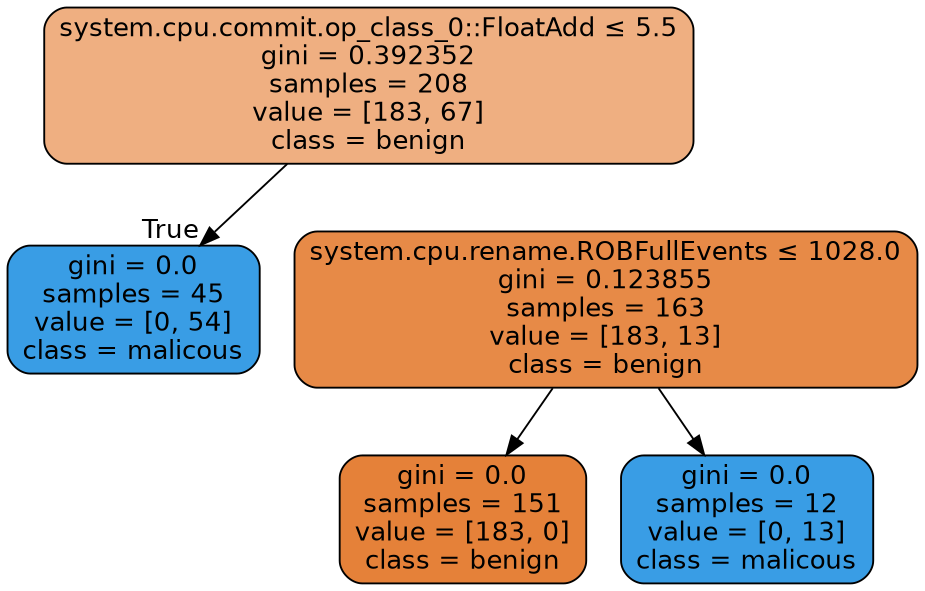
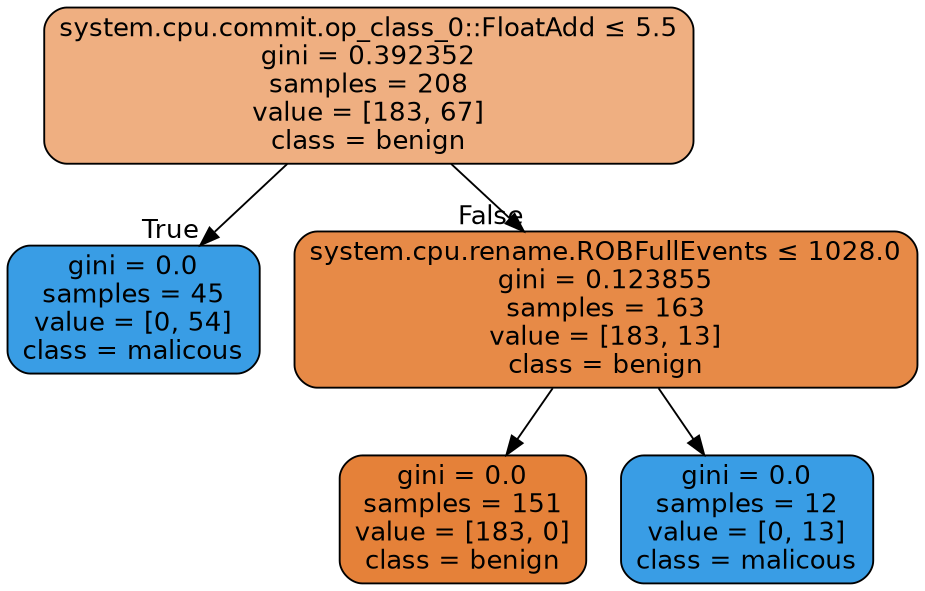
edge "system.cpu.commit.op_class_0::FloatAdd ≤ 5.5" -> "system.cpu.rename.ROBFullEvents ≤ 1028.0": added
